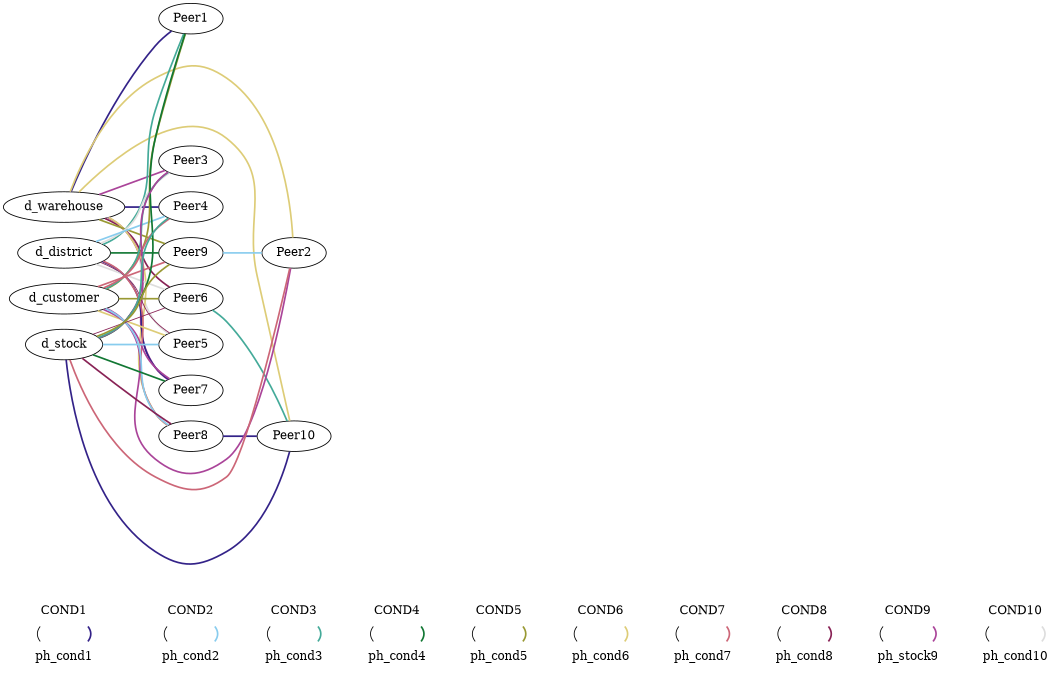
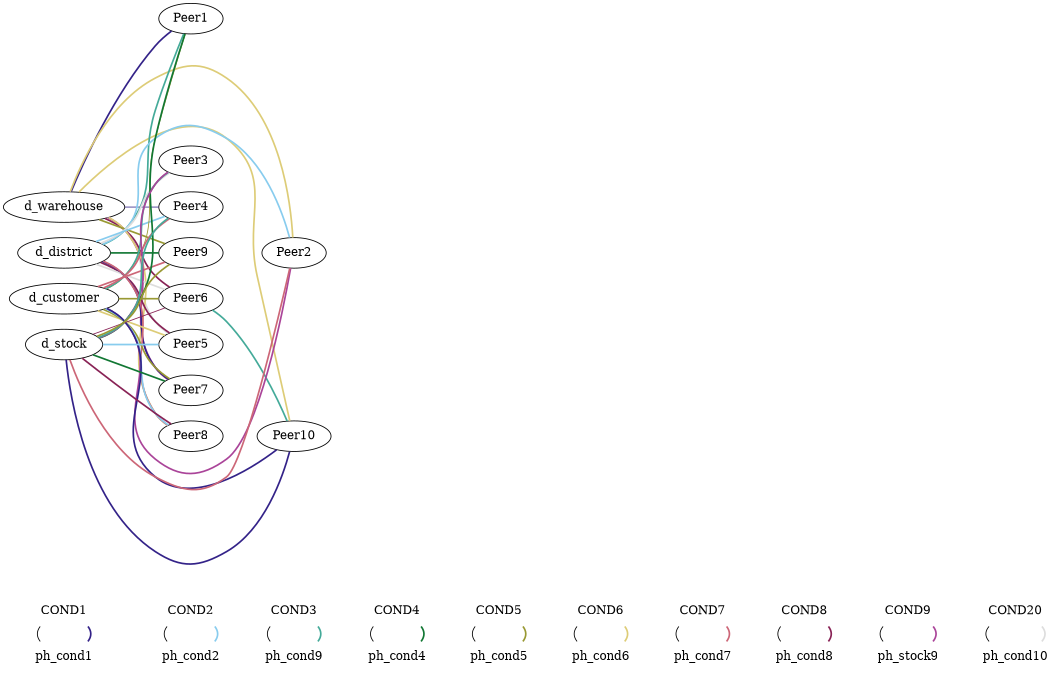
edge "Peer1" -- "d_customer": style bold -> solid
edge "Peer3" -- "d_warehouse": removed
edge "d_warehouse" -- "Peer4": style bold -> solid
edge "Peer9" -- "Peer2": now "d_district" -- "Peer2"
edge "d_district" -- "Peer5": style solid -> bold
edge "d_customer" -- "Peer7": color #aa4499 -> #999933
edge "Peer8" -- "Peer10": now "d_customer" -- "Peer10"
node "COND10": label "COND10" -> "COND20"
node "ph_cond3": label "ph_cond3" -> "ph_cond9"
